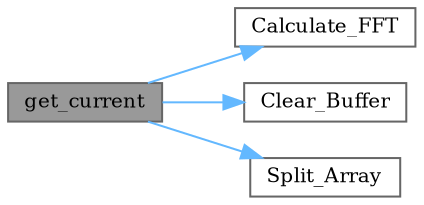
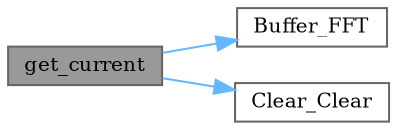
node "Calculate_FFT": label "Calculate_FFT" -> "Buffer_FFT"
node "Clear_Buffer": label "Clear_Buffer" -> "Clear_Clear"
node "Split_Array": removed
